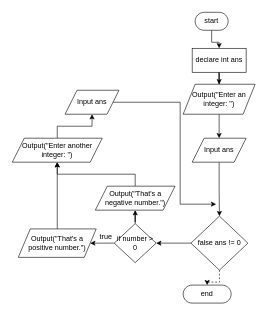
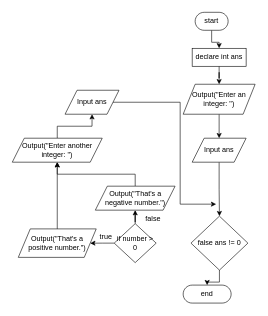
node "declare int ans": size 54x24 -> 54x18
node "false": added
edge "false ans != 0" -> "if number > 0": removed
edge "false ans != 0" -> "end": style dashed -> solid
